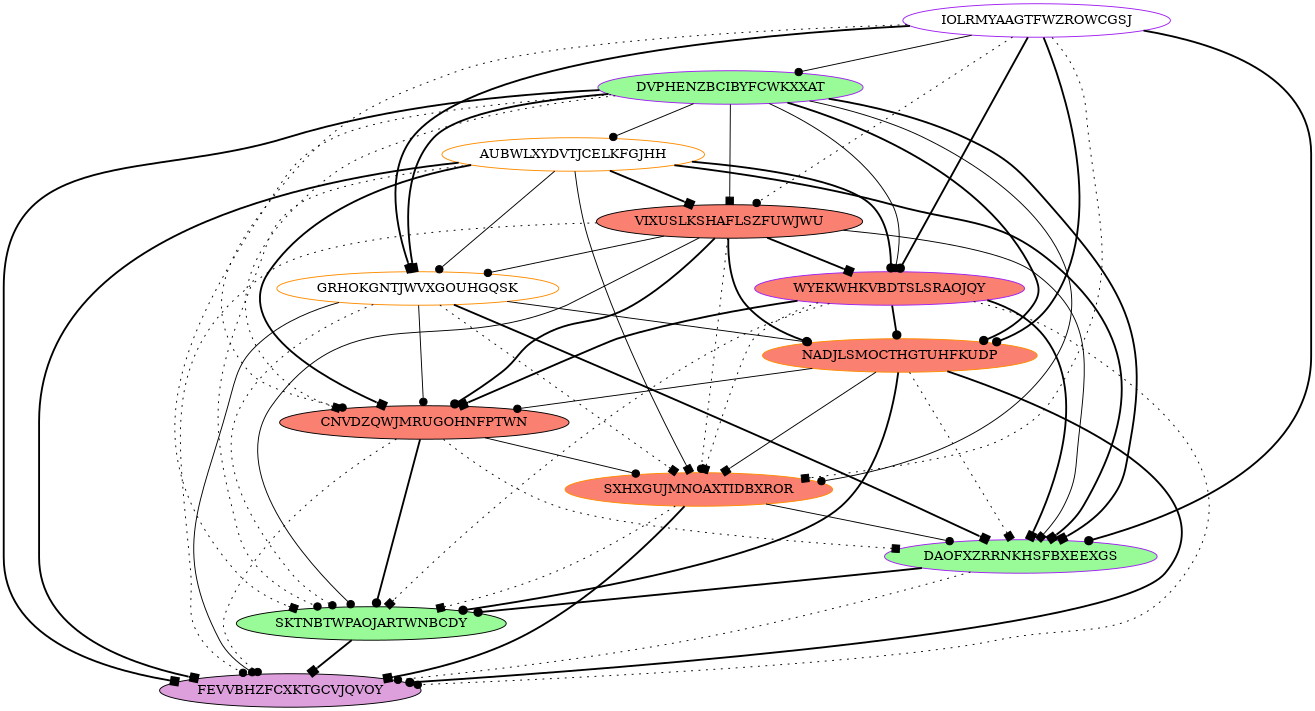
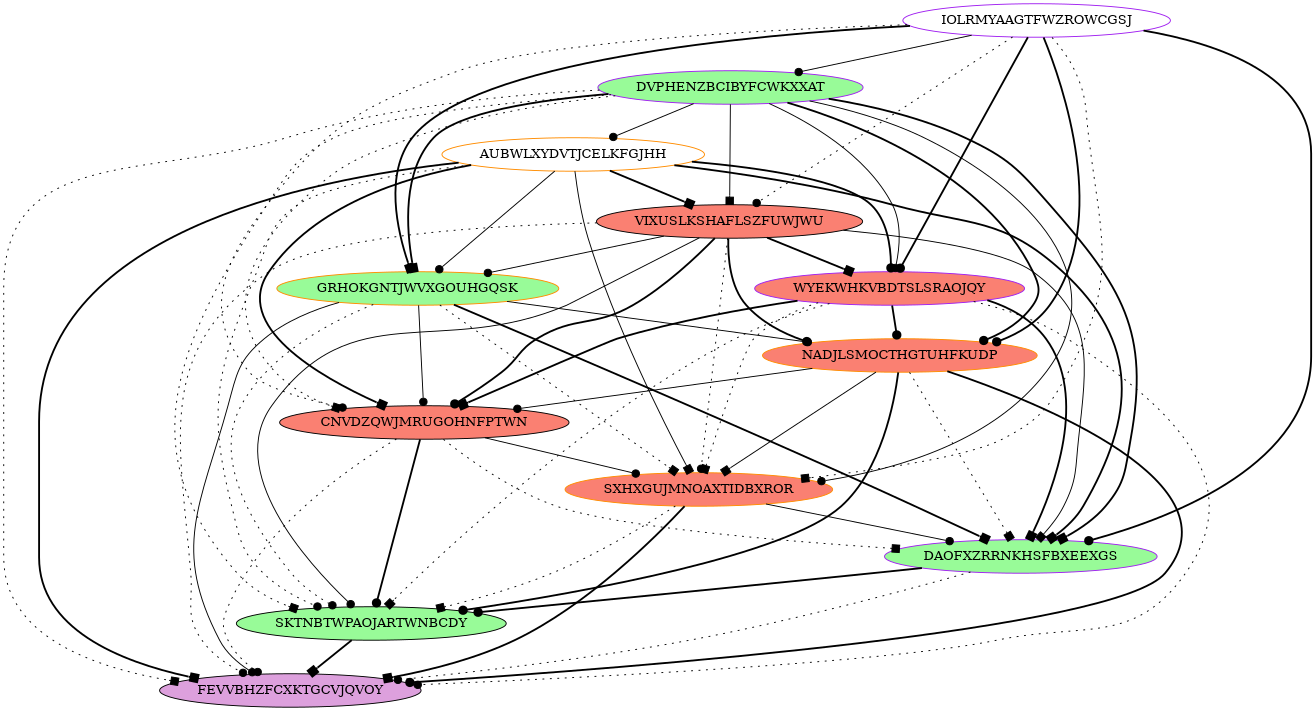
edge "DVPHENZBCIBYFCWKXXAT" -> "FEVVBHZFCXKTGCVJQVOY": style bold -> dotted
node "GRHOKGNTJWVXGOUHGQSK": fillcolor white -> palegreen
